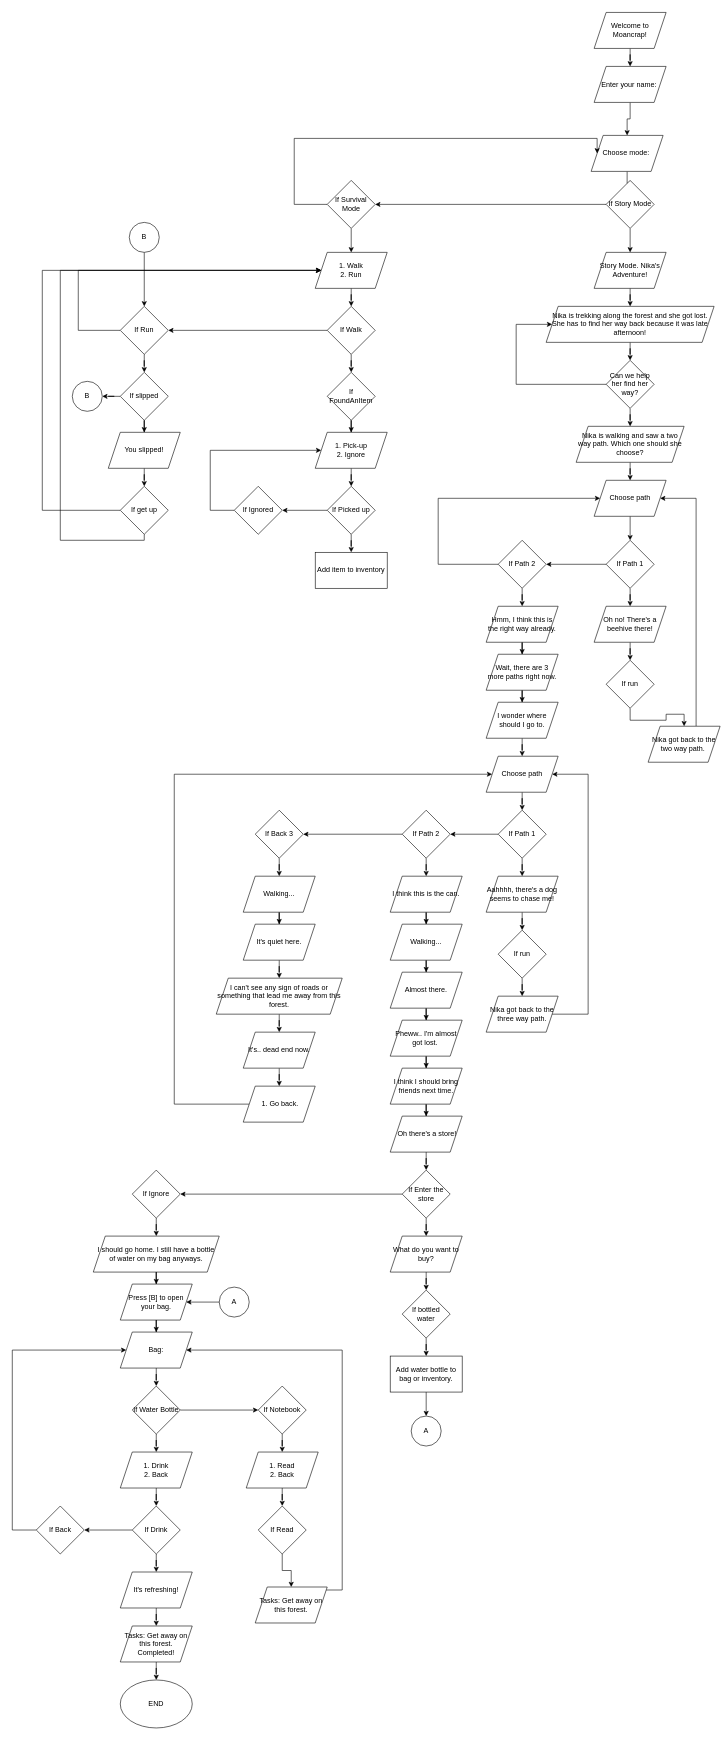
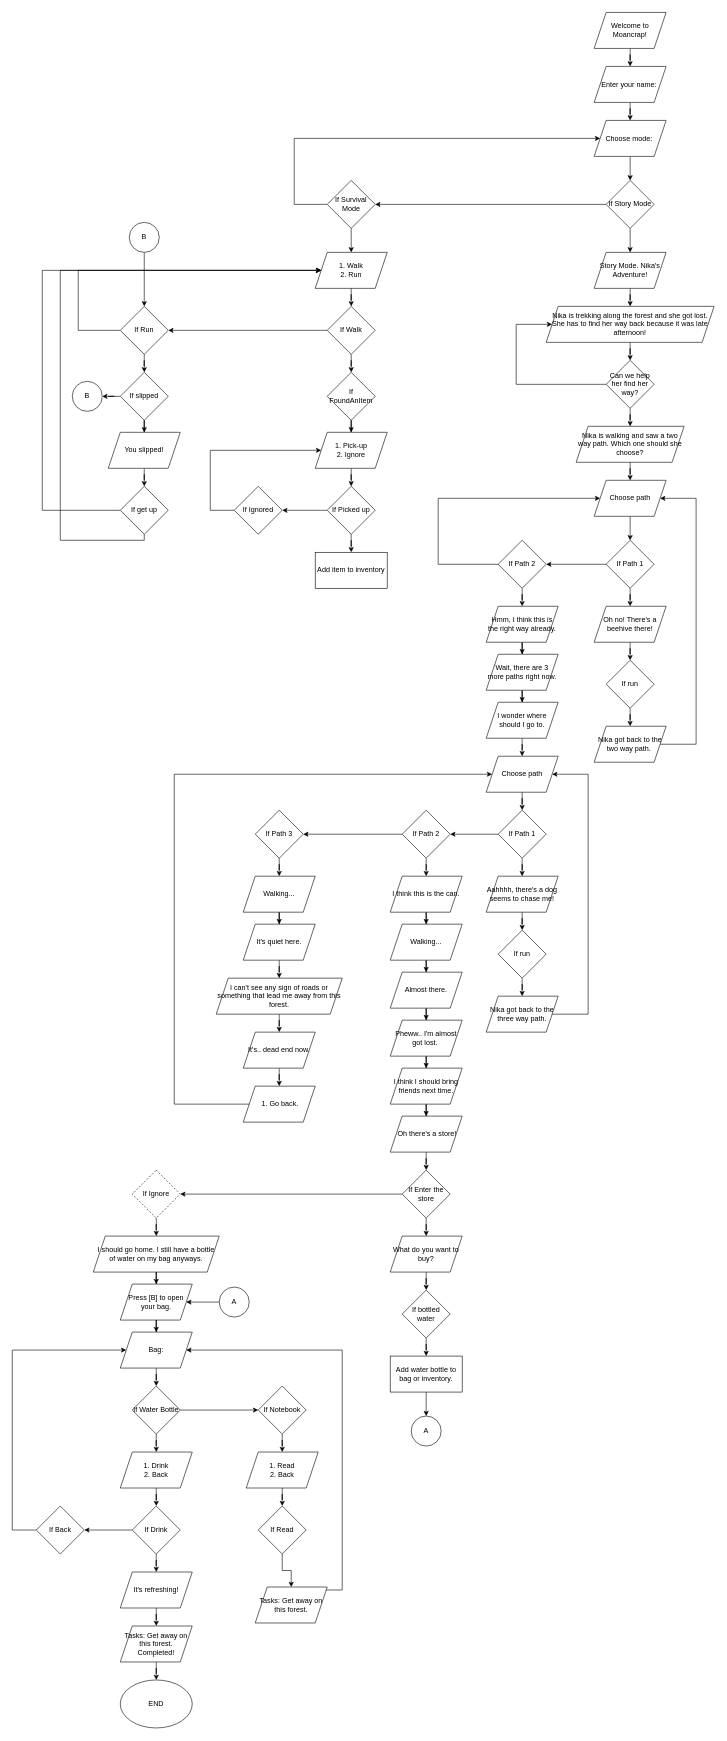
node "Choose mode:": moved (627, 153) -> (630, 138)
node "Nika got back to the two way path.": moved (684, 744) -> (630, 744)
node "If Back 3": label "If Back 3" -> "If Path 3"
node "If Ignore": style solid -> dashed
